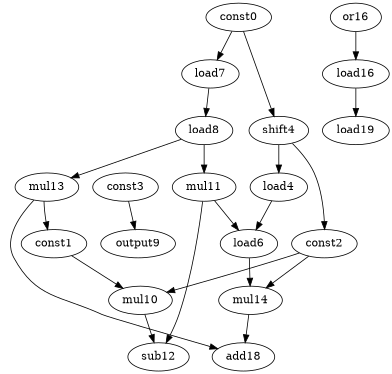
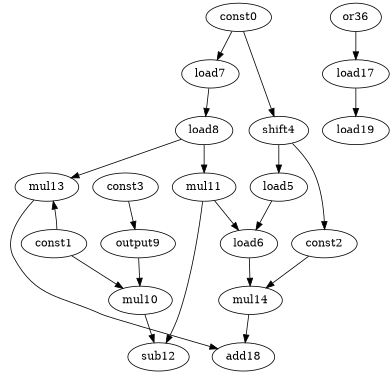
node "or16": label "or16" -> "or36"
node "load16": label "load16" -> "load17"
node "load4": label "load4" -> "load5"
edge "mul13" -> "const1": reversed
edge "const2" -> "mul10": now "output9" -> "mul10"
